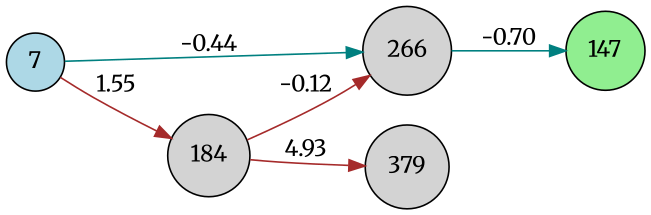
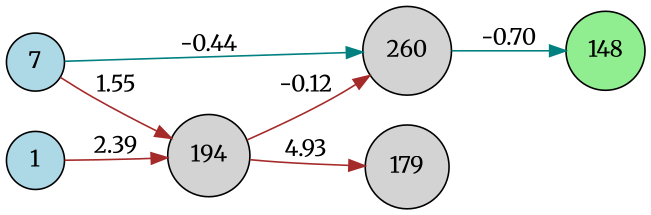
node "266": label "266" -> "260"
node "147": label "147" -> "148"
node "184": label "184" -> "194"
node "1": added
node "379": label "379" -> "179"
